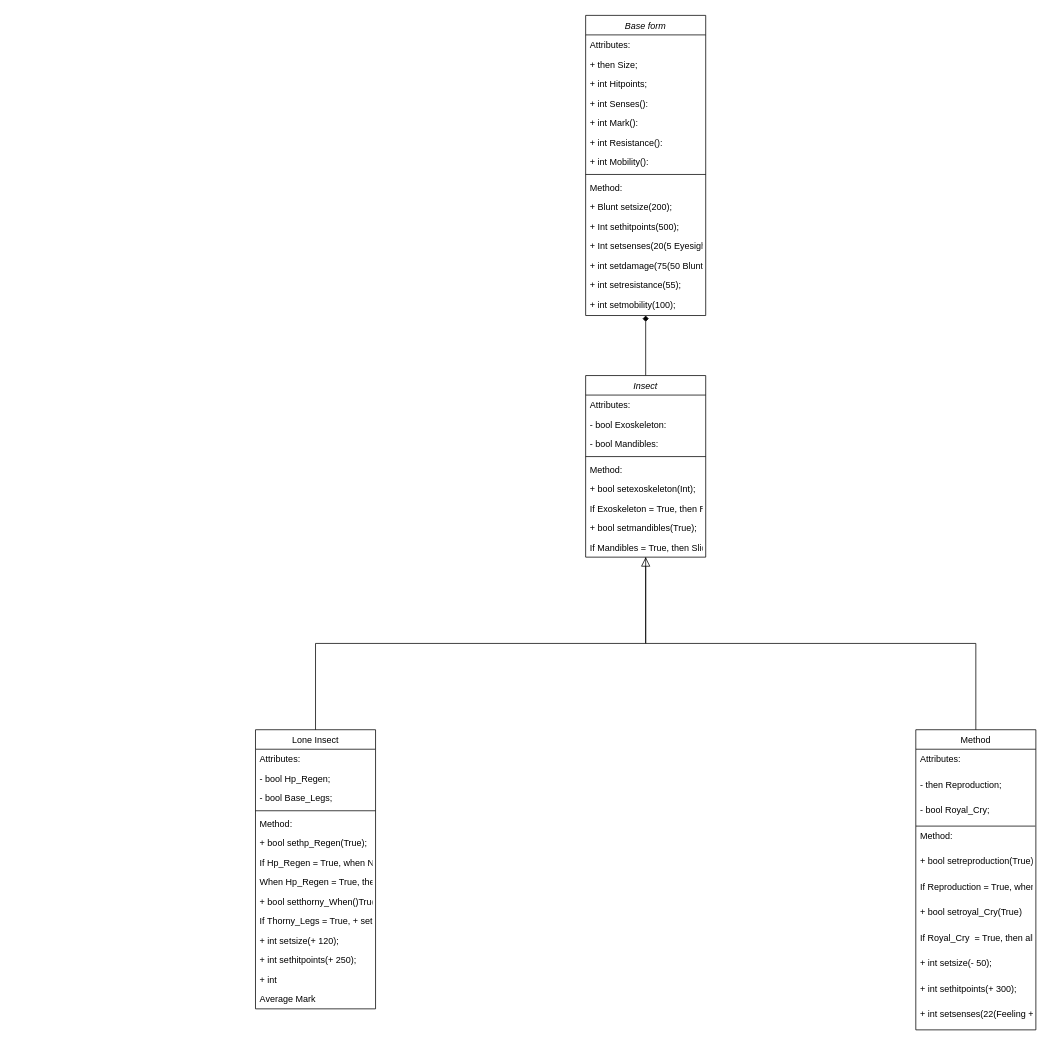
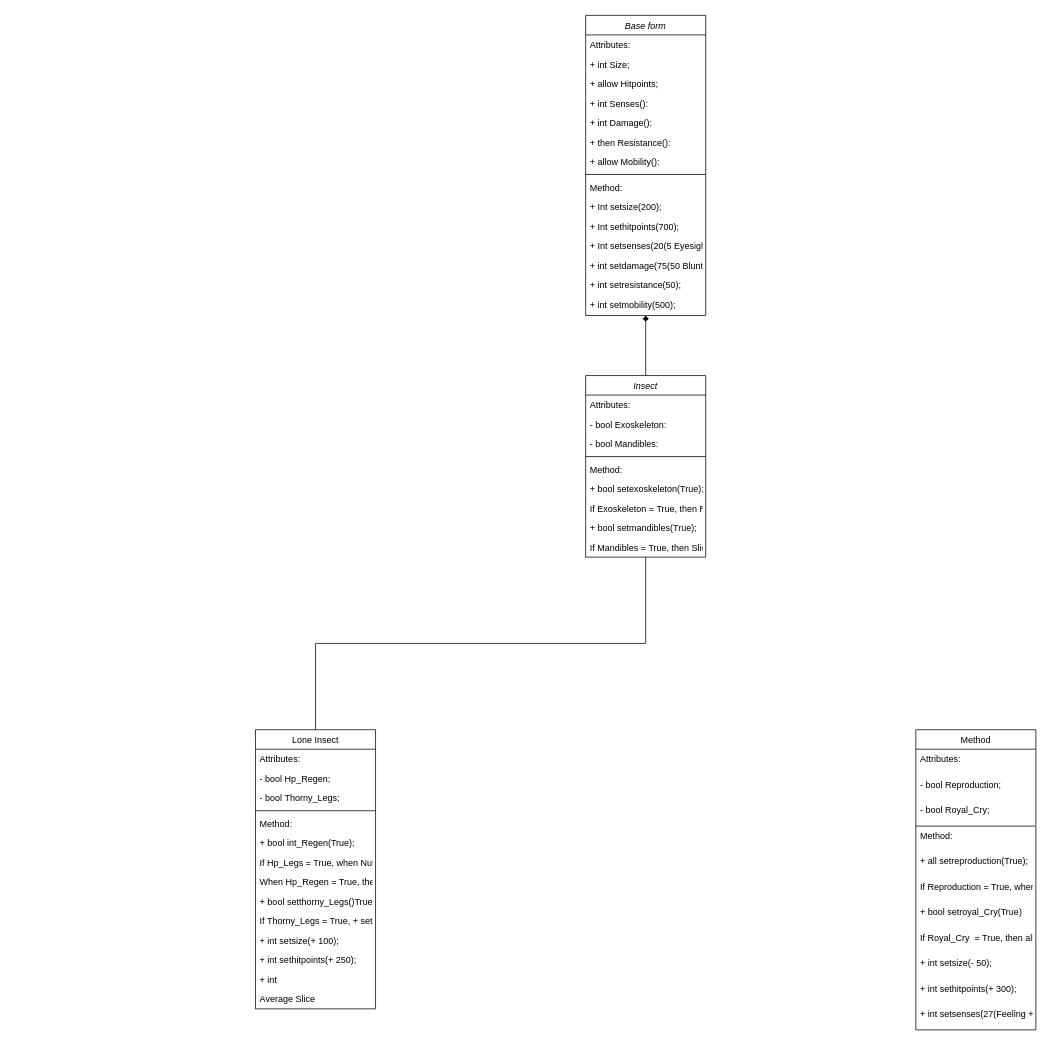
node "+ then Size;": label "+ then Size;" -> "+ int Size;"
node "+ int Hitpoints;": label "+ int Hitpoints;" -> "+ allow Hitpoints;"
node "+ int Mark():": label "+ int Mark():" -> "+ int Damage():"
node "+ int Resistance():": label "+ int Resistance():" -> "+ then Resistance():"
node "+ int Mobility():": label "+ int Mobility():" -> "+ allow Mobility():"
node "+ Blunt setsize(200);": label "+ Blunt setsize(200);" -> "+ Int setsize(200);"
node "+ Int sethitpoints(500);": label "+ Int sethitpoints(500);" -> "+ Int sethitpoints(700);"
node "+ int setresistance(55);": label "+ int setresistance(55);" -> "+ int setresistance(50);"
node "+ int setmobility(100);": label "+ int setmobility(100);" -> "+ int setmobility(500);"
node "+ bool setexoskeleton(Int);": label "+ bool setexoskeleton(Int);" -> "+ bool setexoskeleton(True);"
edge "Method" -> "Insect": removed
node "- then Reproduction;": label "- then Reproduction;" -> "- bool Reproduction;"
node "- bool Base_Legs;": label "- bool Base_Legs;" -> "- bool Thorny_Legs;"
node "+ bool sethp_Regen(True);": label "+ bool sethp_Regen(True);" -> "+ bool int_Regen(True);"
node "+ bool setreproduction(True);": label "+ bool setreproduction(True);" -> "+ all setreproduction(True);"
node "If Hp_Regen = True, when Nutrition": label "If Hp_Regen = True, when Nutrition" -> "If Hp_Legs = True, when Nutrition"
node "+ bool setthorny_When()True;": label "+ bool setthorny_When()True;" -> "+ bool setthorny_Legs()True;"
node "If Thorny_Legs = True, + setmobility(+ 20);": label "If Thorny_Legs = True, + setmobility(+ 20);" -> "If Thorny_Legs = True, + setmobility(+ 21);"
node "+ int setsize(+ 120);": label "+ int setsize(+ 120);" -> "+ int setsize(+ 100);"
node "Average Mark": label "Average Mark" -> "Average Slice"
node "+ int setsenses(22(Feeling +2))": label "+ int setsenses(22(Feeling +2))" -> "+ int setsenses(27(Feeling +2))"
